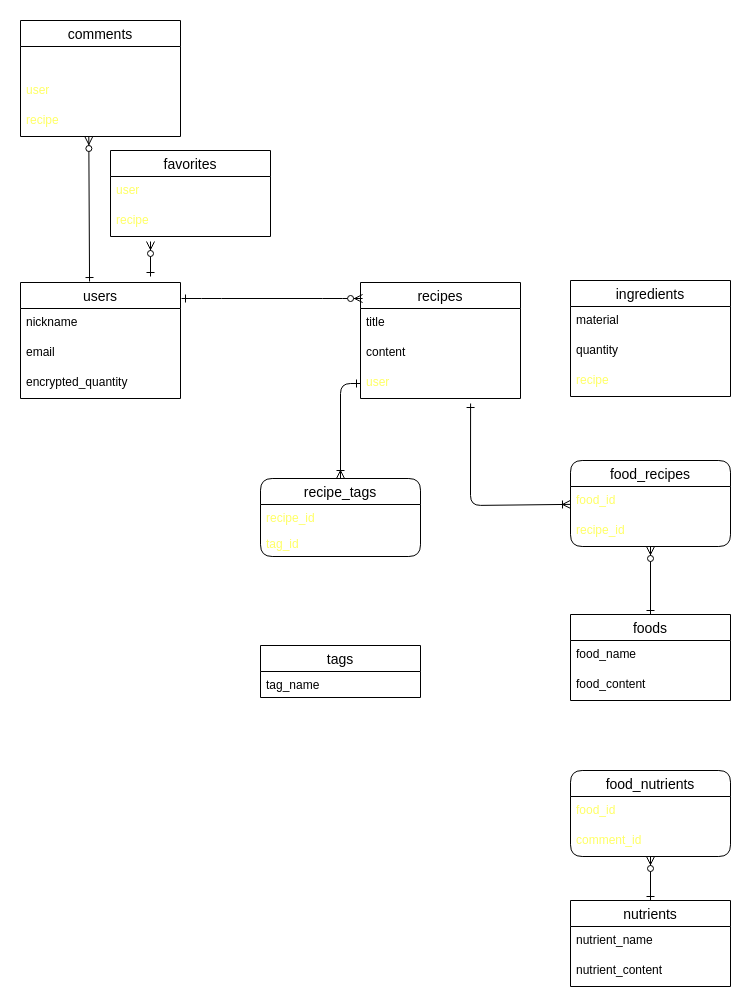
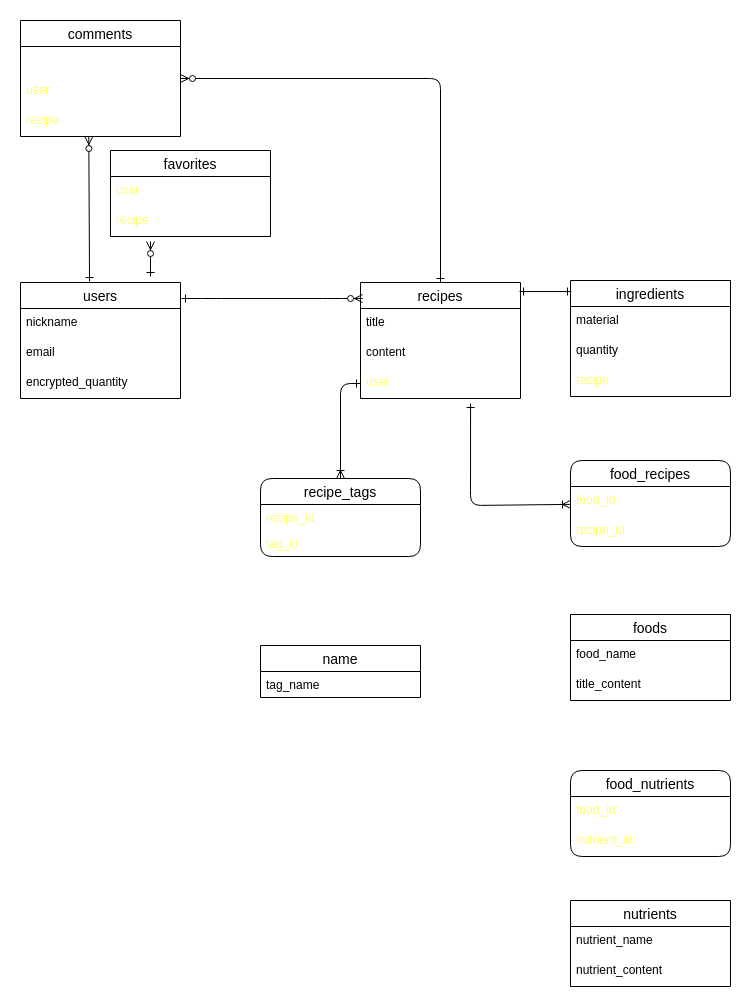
edge "comments" -- "recipes": added
edge "ingredients" -- "recipes": added
edge "food_recipes" -- "foods": removed
node "tags": label "tags" -> "name"
node "food_content": label "food_content" -> "title_content"
node "comment_id": label "comment_id" -> "nutrient_id"
edge "food_nutrients" -- "nutrients": removed
